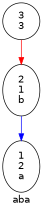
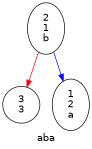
edge "3 3" -> "2 1 b": reversed
